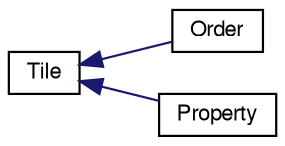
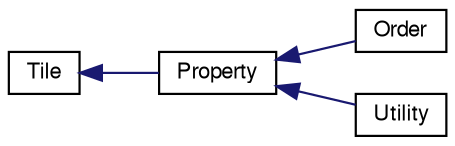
edge "Order" -> "Tile": now "Order" -> "Property"
node "Utility": added
